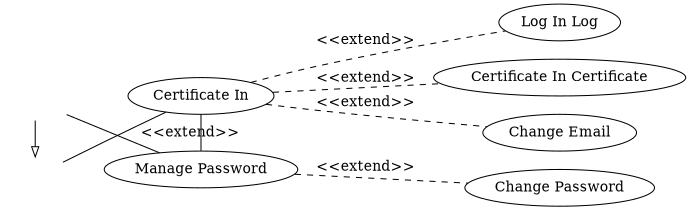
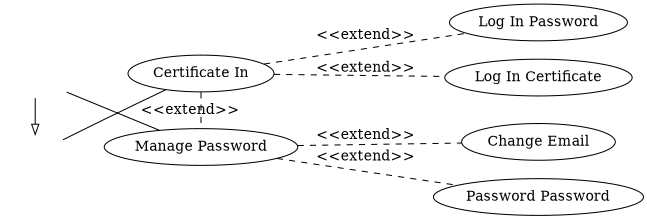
node "Log In Log": label "Log In Log" -> "Log In Password"
node "Certificate In Certificate": label "Certificate In Certificate" -> "Log In Certificate"
edge "Certificate In" -- "Change Email": now "Manage Password" -- "Change Email"
edge "Certificate In" -- "Manage Password": style solid -> dashed
node "Change Password": label "Change Password" -> "Password Password"
